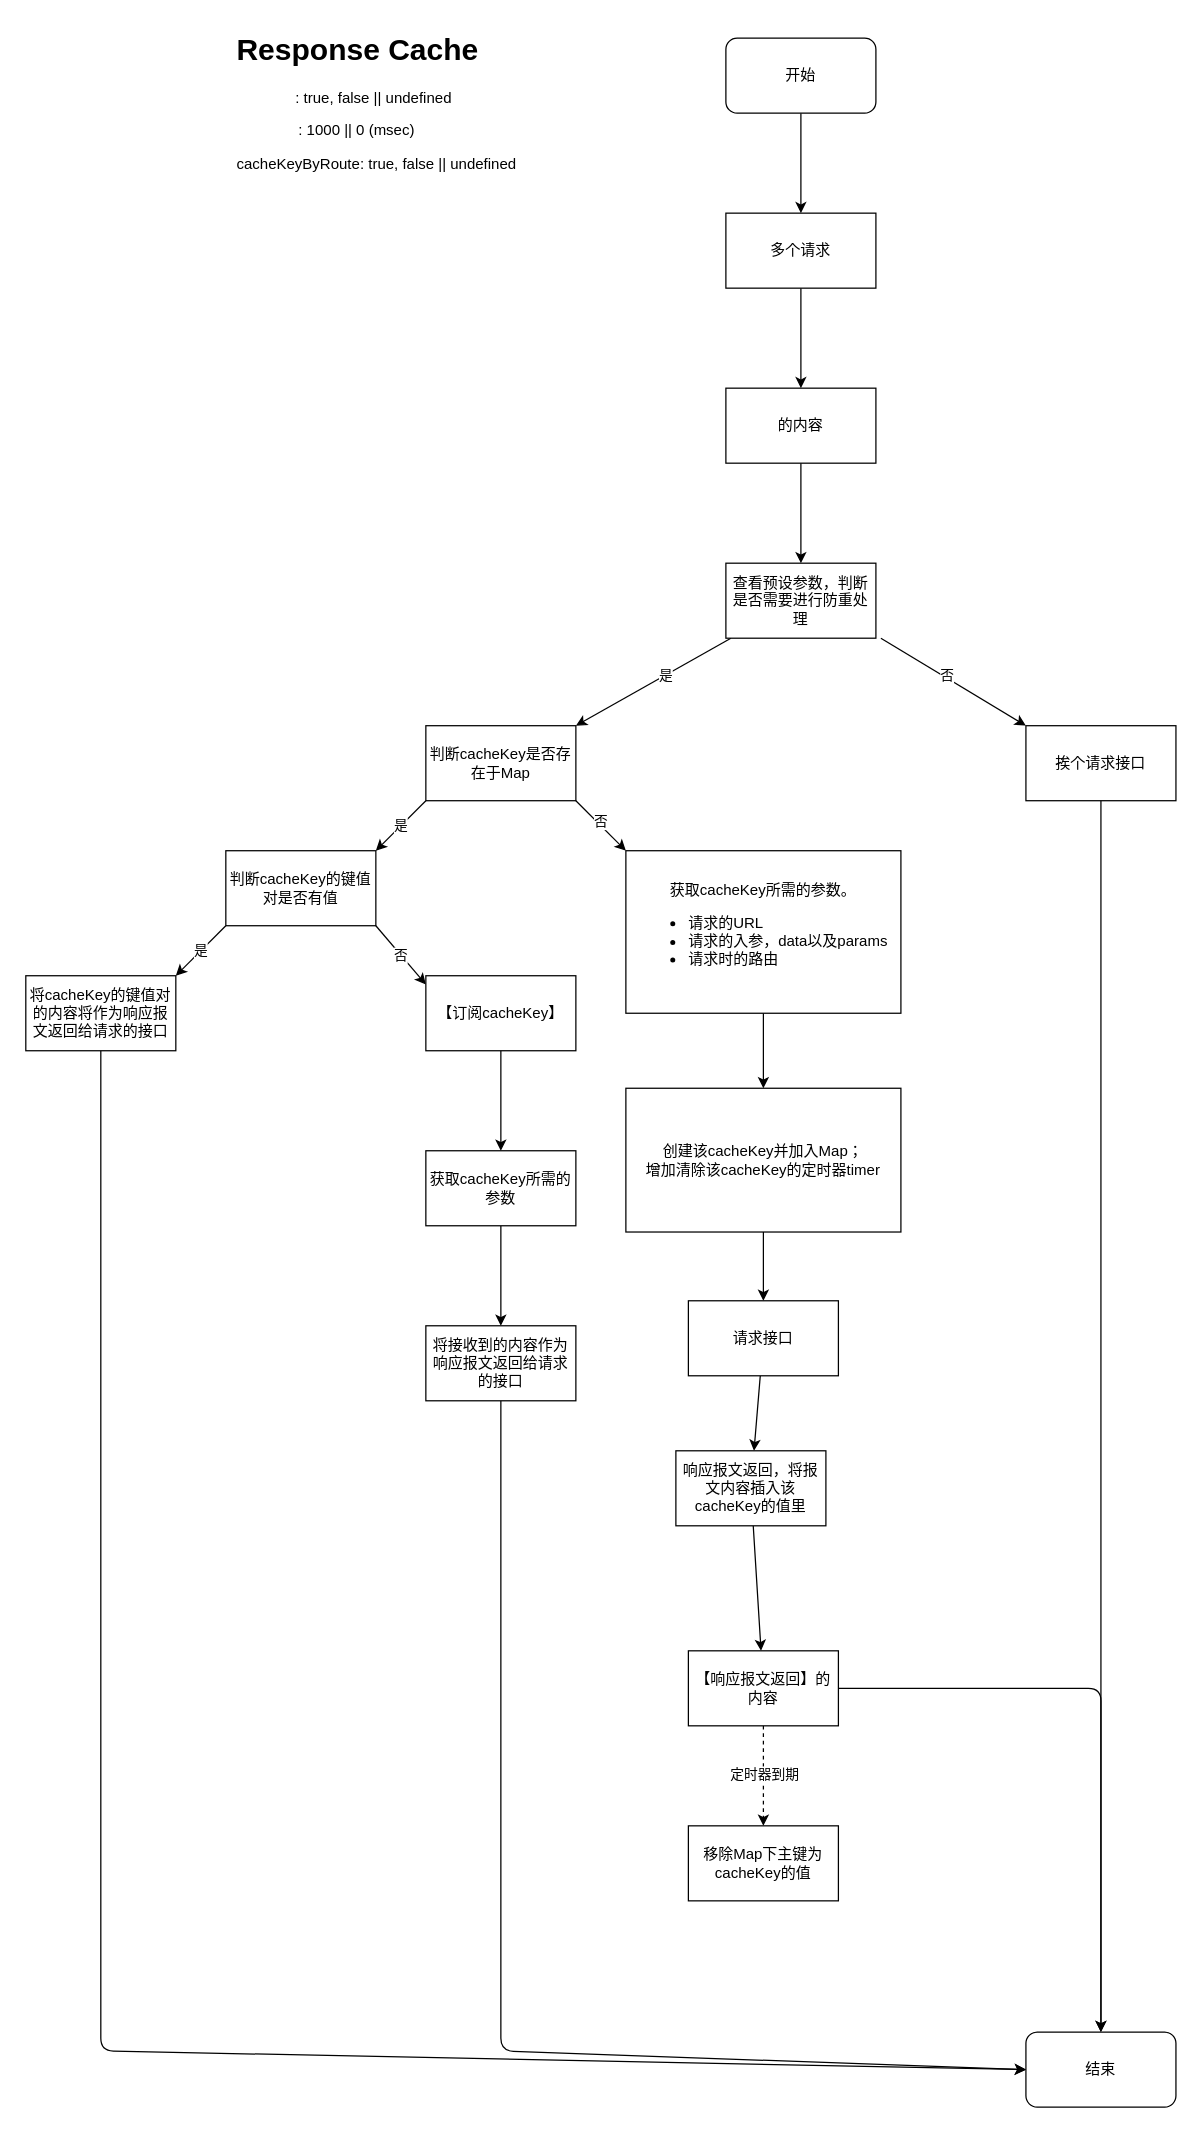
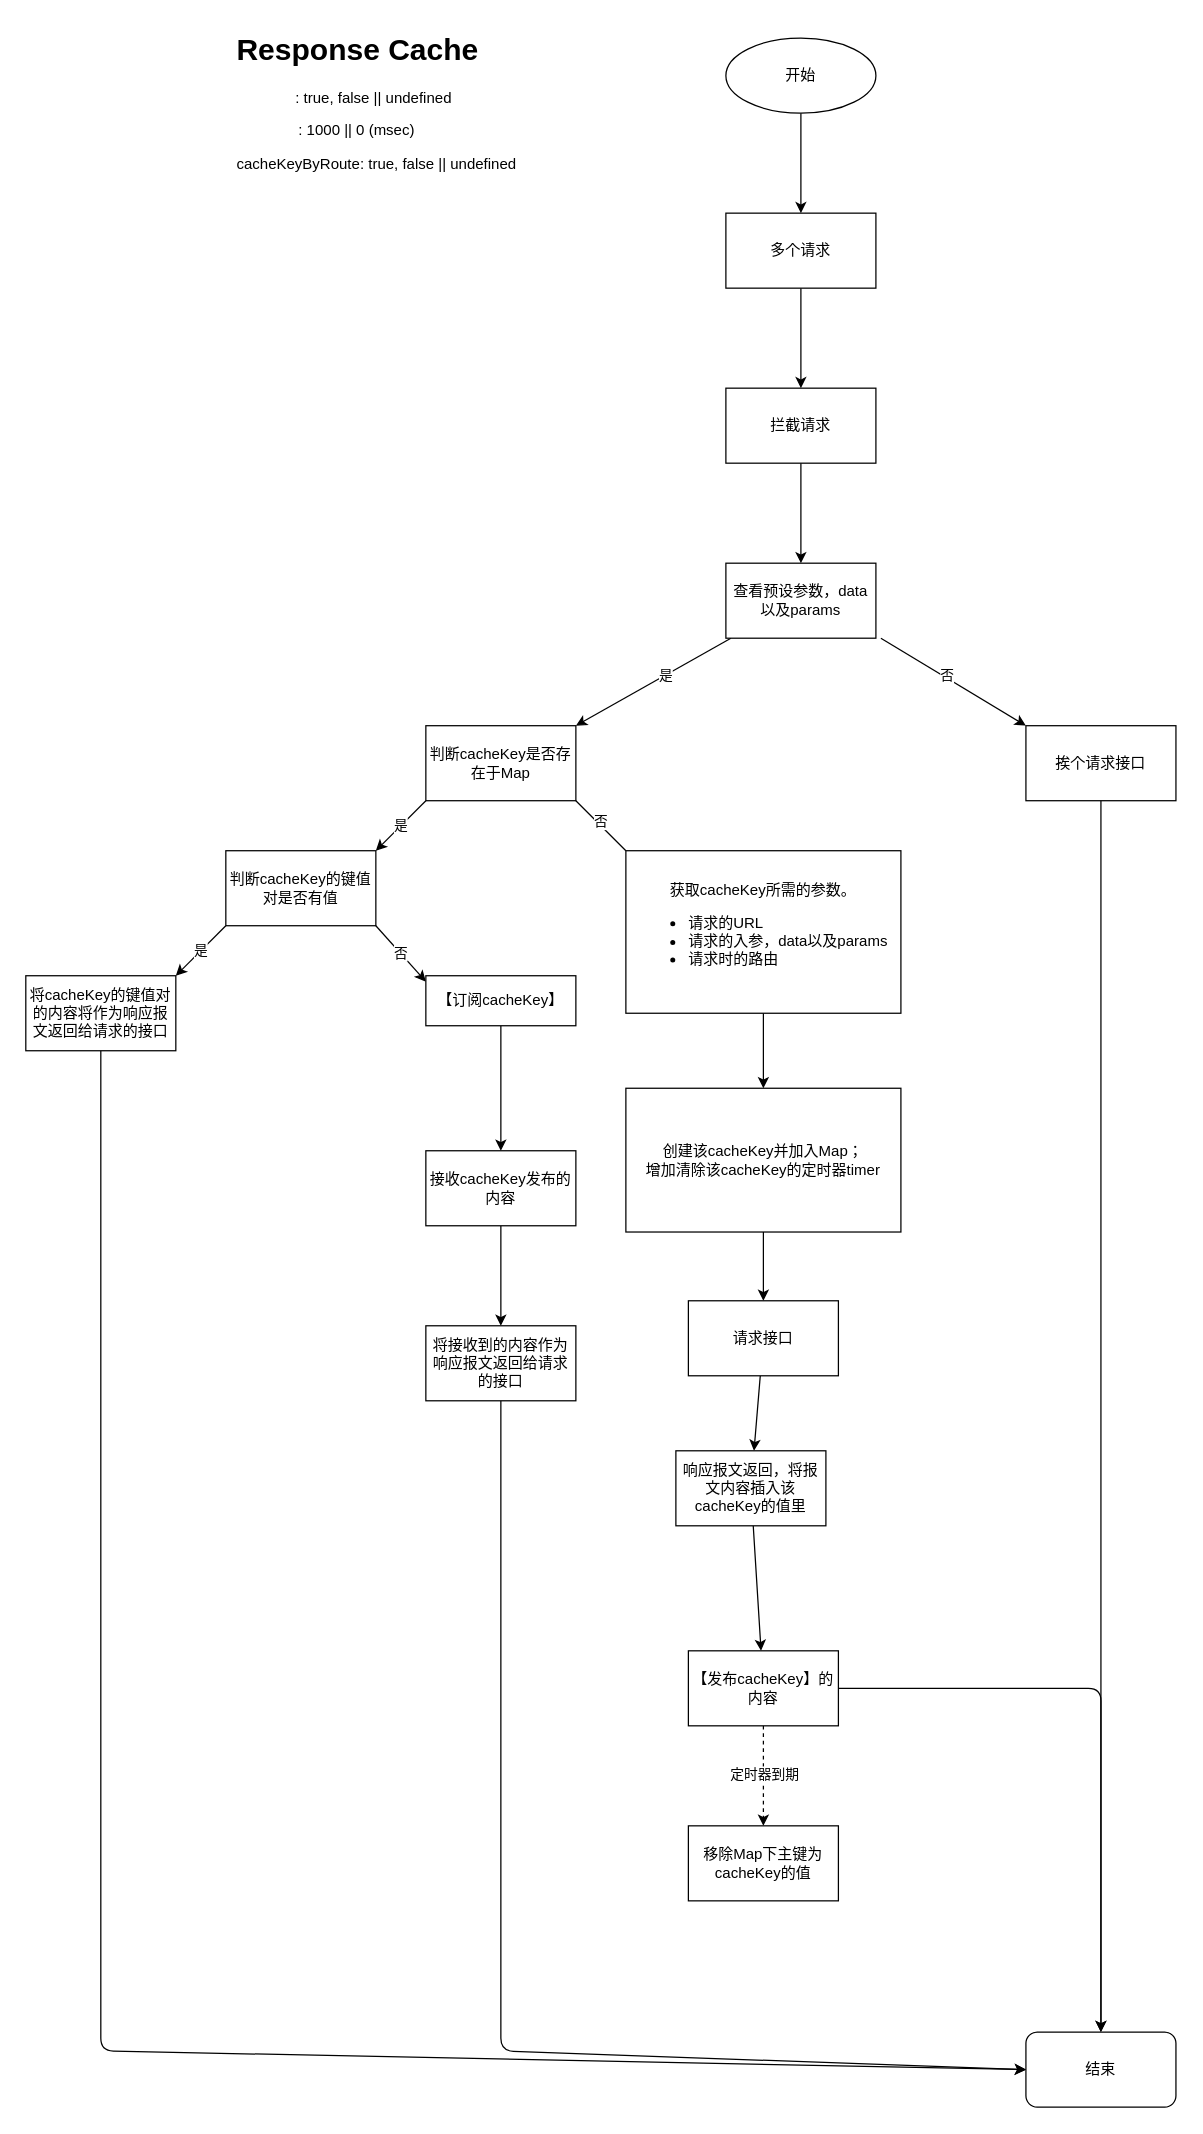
node "开始": shape rounded rectangle -> ellipse
node "的内容": label "的内容" -> "拦截请求"
node "查看预设参数，判断是否需要进行防重处理": label "查看预设参数，判断是否需要进行防重处理" -> "查看预设参数，data以及params"
edge "判断cacheKey是否存在于Map" -> "获取cacheKey所需的参数。 请求的URL 请求的入参，data以及params 请求时的路由": arrowhead classic -> none
node "【订阅cacheKey】": size 150x75 -> 150x50
node "获取cacheKey所需的参数": label "获取cacheKey所需的参数" -> "接收cacheKey发布的内容"
node "【响应报文返回】的内容": label "【响应报文返回】的内容" -> "【发布cacheKey】的内容"
